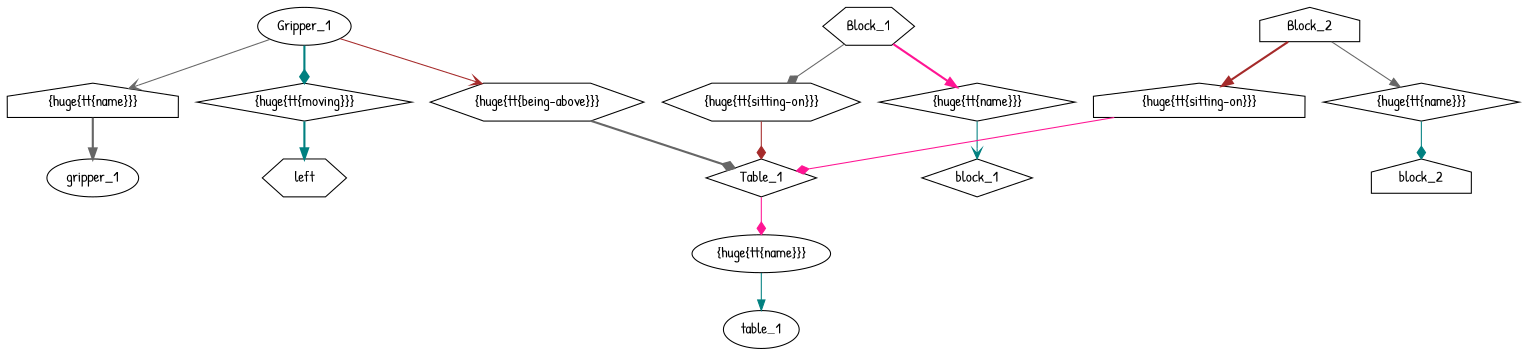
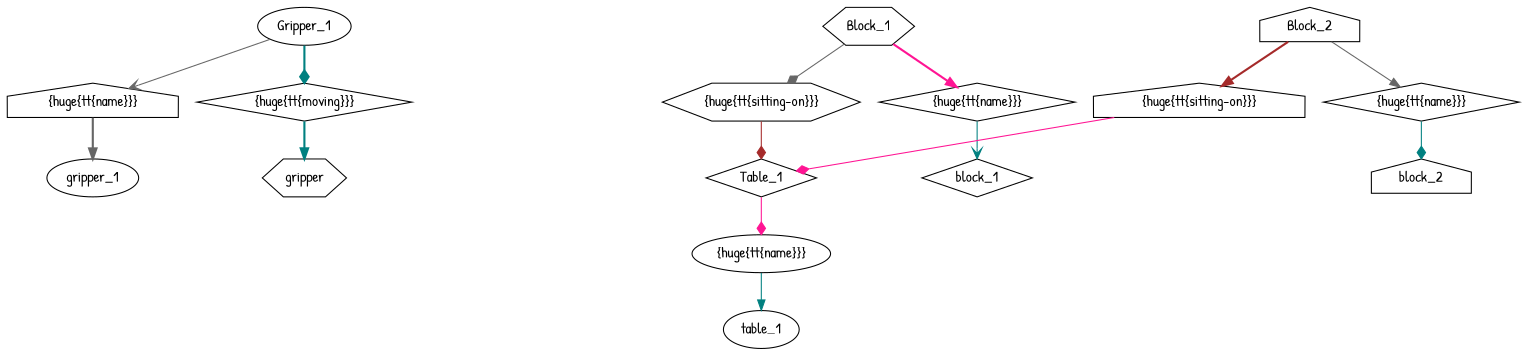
node "{huge{tt{being-above}}}": removed
node "left": label "left" -> "gripper"
